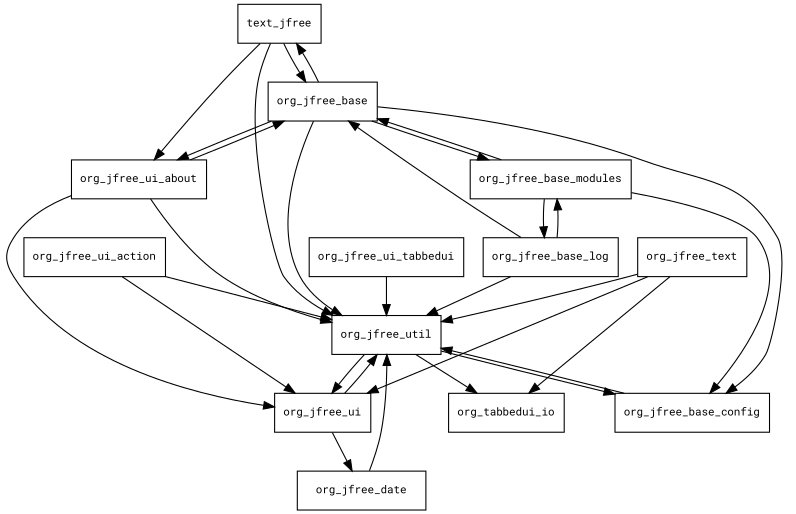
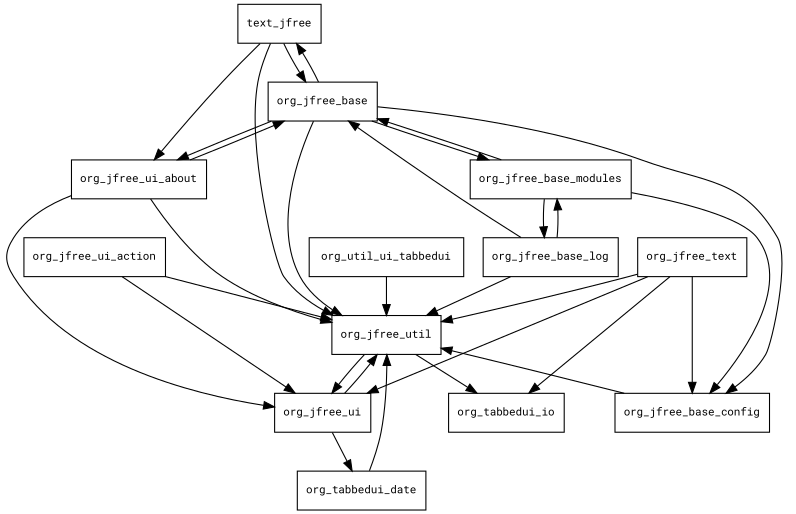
node "org_jfree_ui_tabbedui": label "org_jfree_ui_tabbedui" -> "org_util_ui_tabbedui"
edge "org_jfree_util" -> "org_jfree_base_config": now "org_jfree_text" -> "org_jfree_base_config"
node "org_jfree_date": label "org_jfree_date" -> "org_tabbedui_date"
